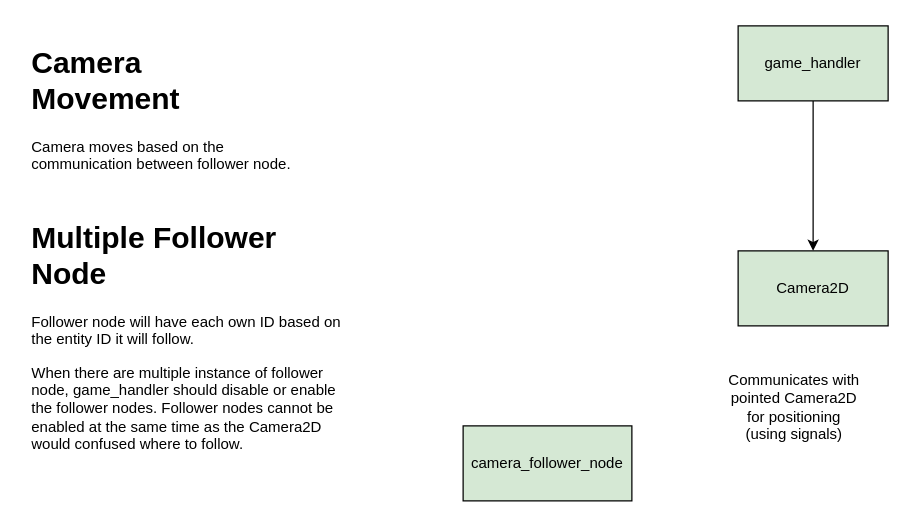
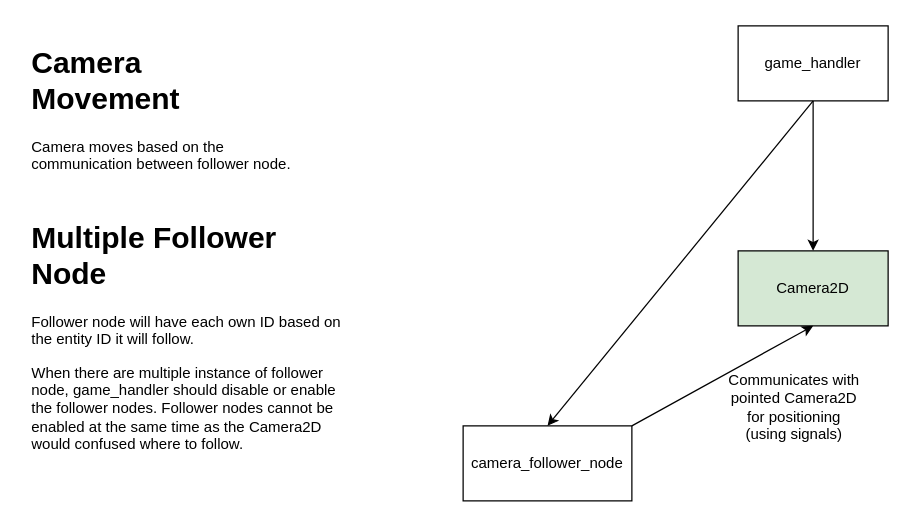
node "game_handler": fillcolor #d5e8d4 -> #ffffff
edge "game_handler" -> "camera_follower_node": added
edge "camera_follower_node" -> "Camera2D": added
node "camera_follower_node": fillcolor #d5e8d4 -> #ffffff
